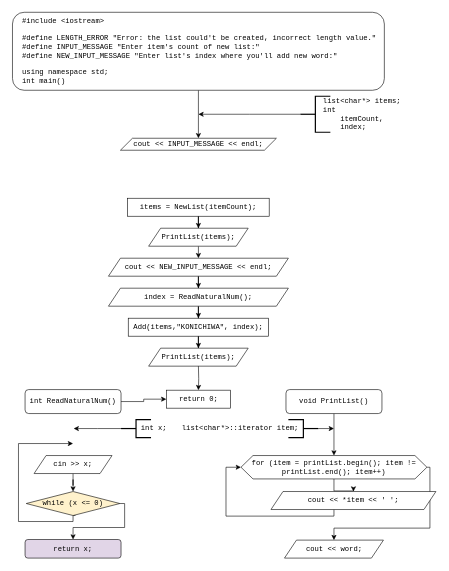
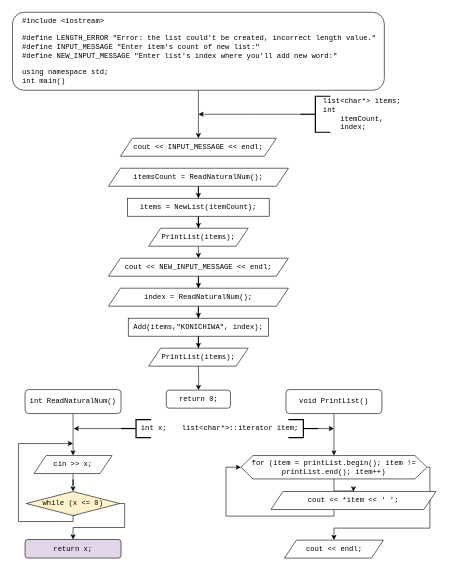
node "cout << INPUT_MESSAGE << endl;": size 156x12 -> 156x18
node "itemsCount = ReadNaturalNum();": added
edge "itemsCount = ReadNaturalNum();" -> "items = NewList(itemCount);": added
node "return 0;": shape rectangle -> rounded rectangle
edge "int ReadNaturalNum()" -> "return 0;": now "int ReadNaturalNum()" -> "cin >> x;"
node "cout << word;": label "cout << word;" -> "cout << endl;"
